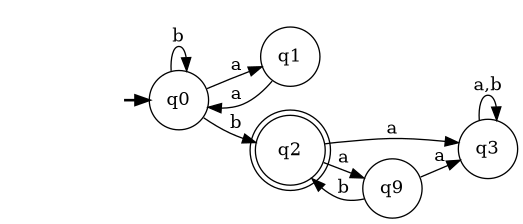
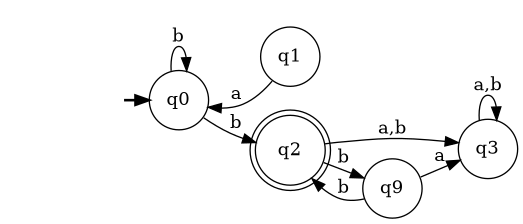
edge "q0" -> "q1": removed, label "a"
edge "q2" -> "q3": label "a" -> "a,b"
edge "q2" -> "q9": label "a" -> "b"
